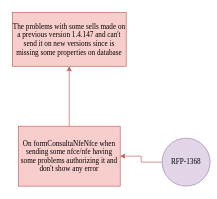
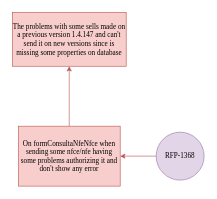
node "RFP-1368": moved (186, 162) -> (180, 156)
